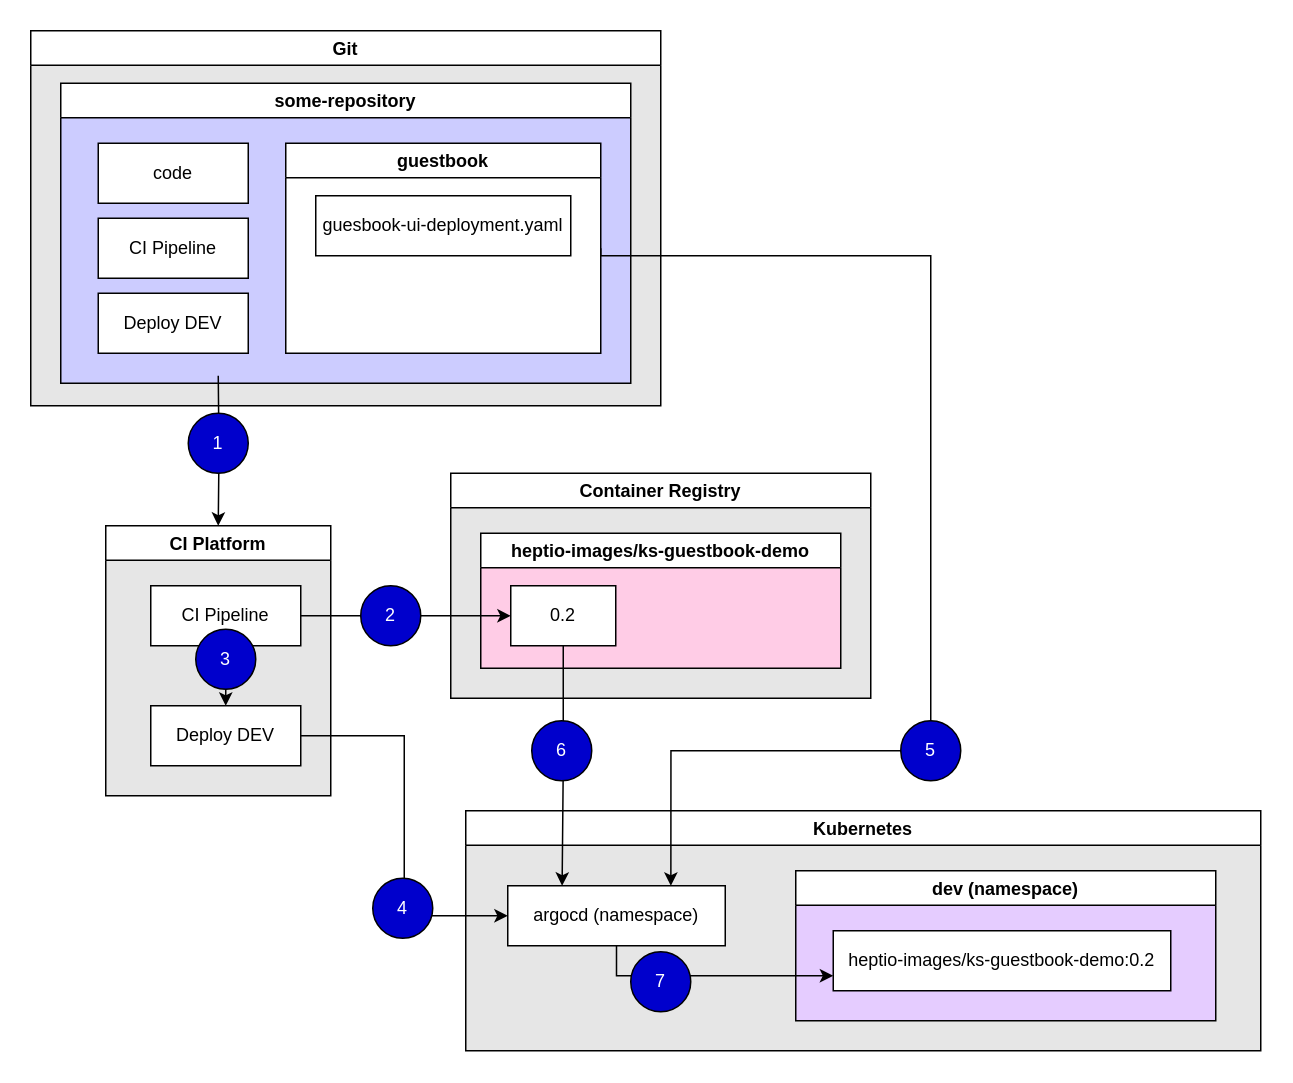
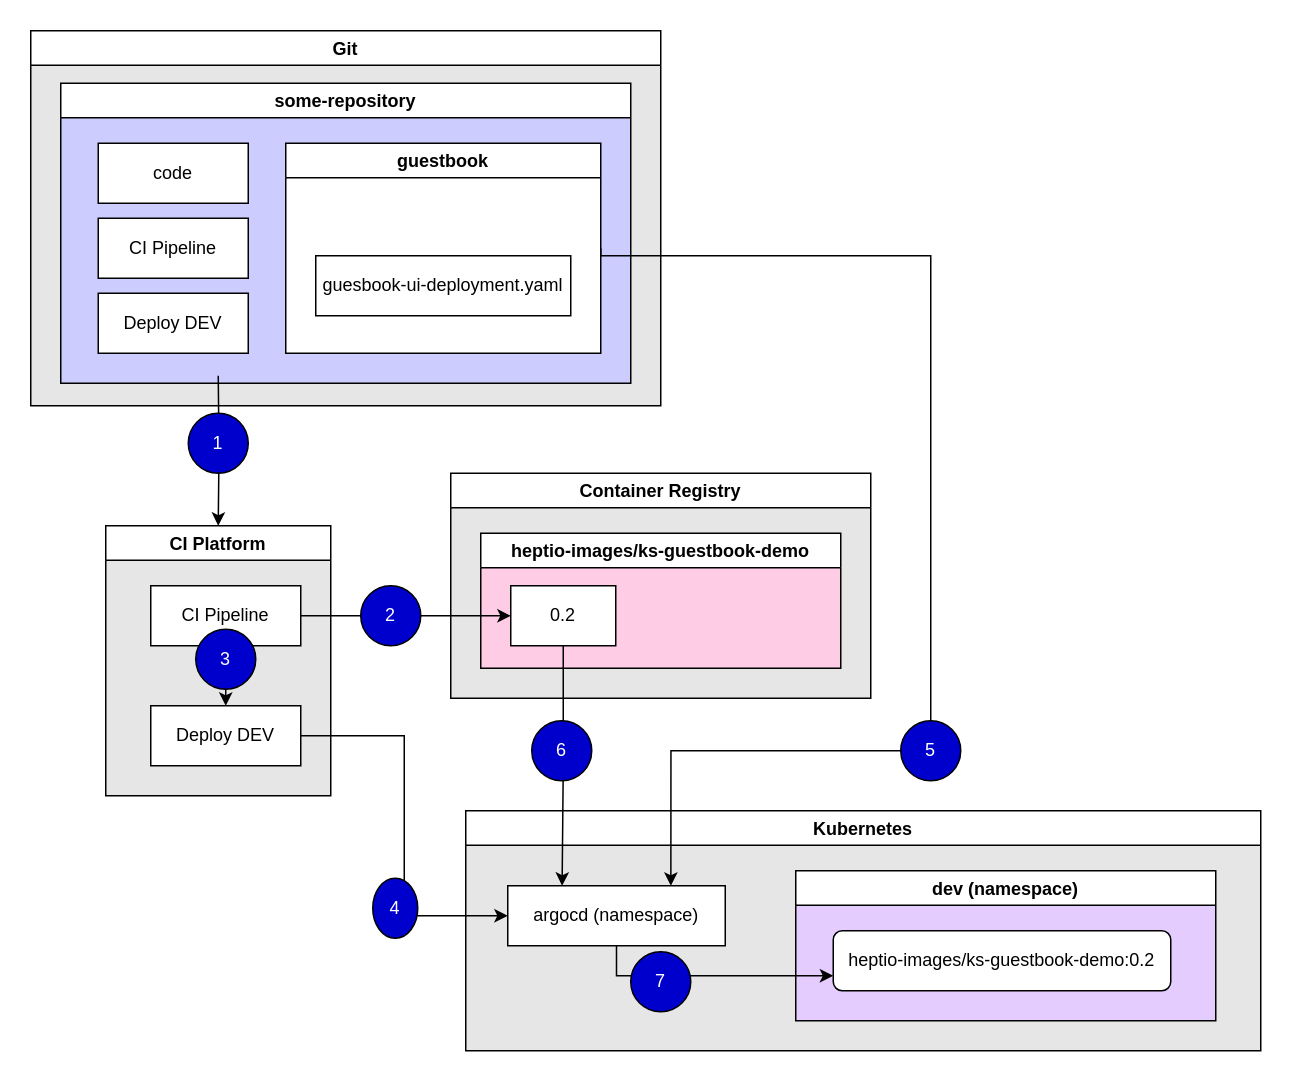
node "guesbook-ui-deployment.yaml": moved (443, 226) -> (443, 286)
node "4": size 60x60 -> 45x60
node "heptio-images/ks-guestbook-demo:0.2": shape rectangle -> rounded rectangle
